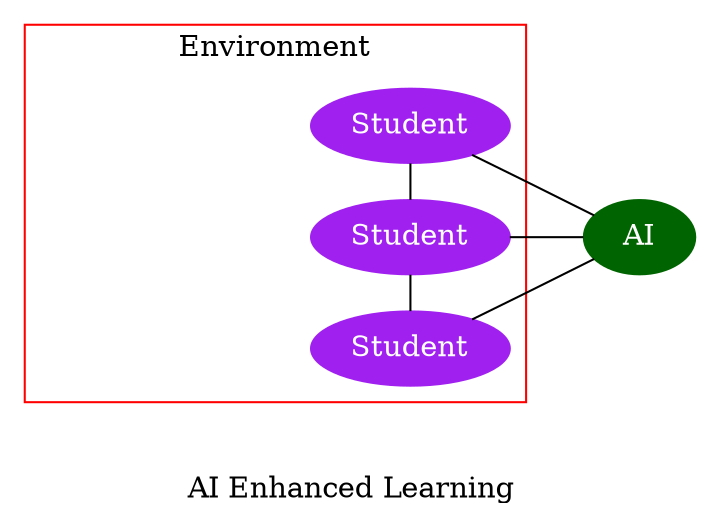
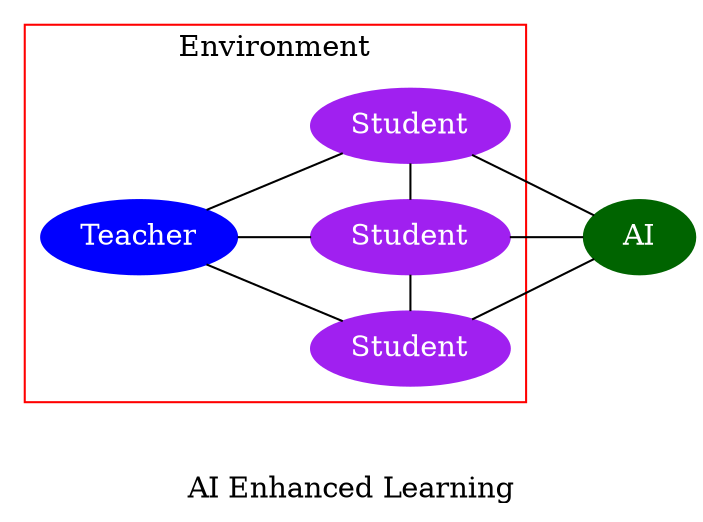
node "Teacher": added
